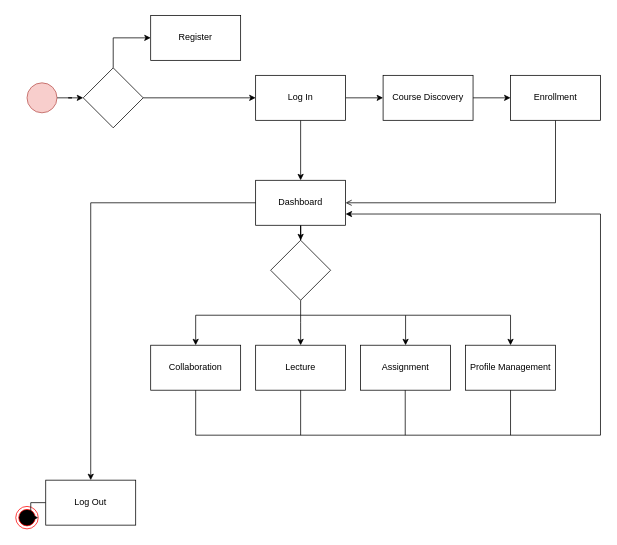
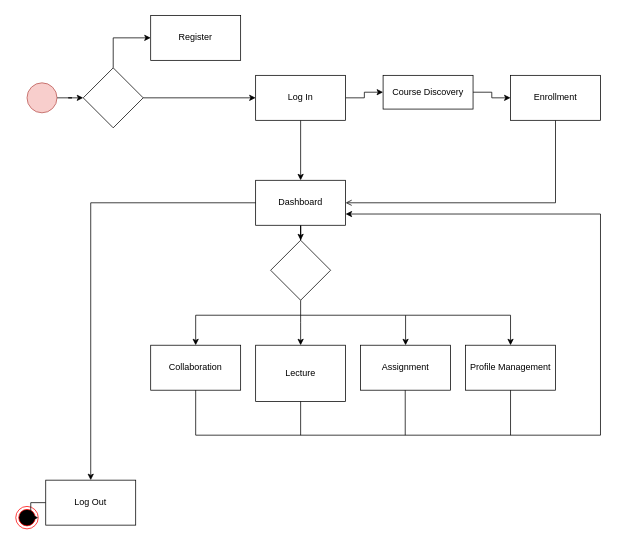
node "Course Discovery": size 90x45 -> 90x34
node "Lecture": size 90x45 -> 90x56
